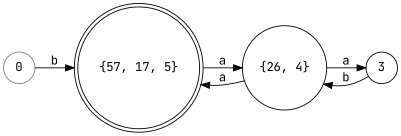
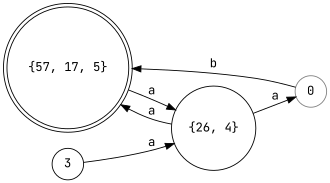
edge "{26, 4}" -> "3": now "{26, 4}" -> "0"
edge "3" -> "{26, 4}": label "b" -> "a"
